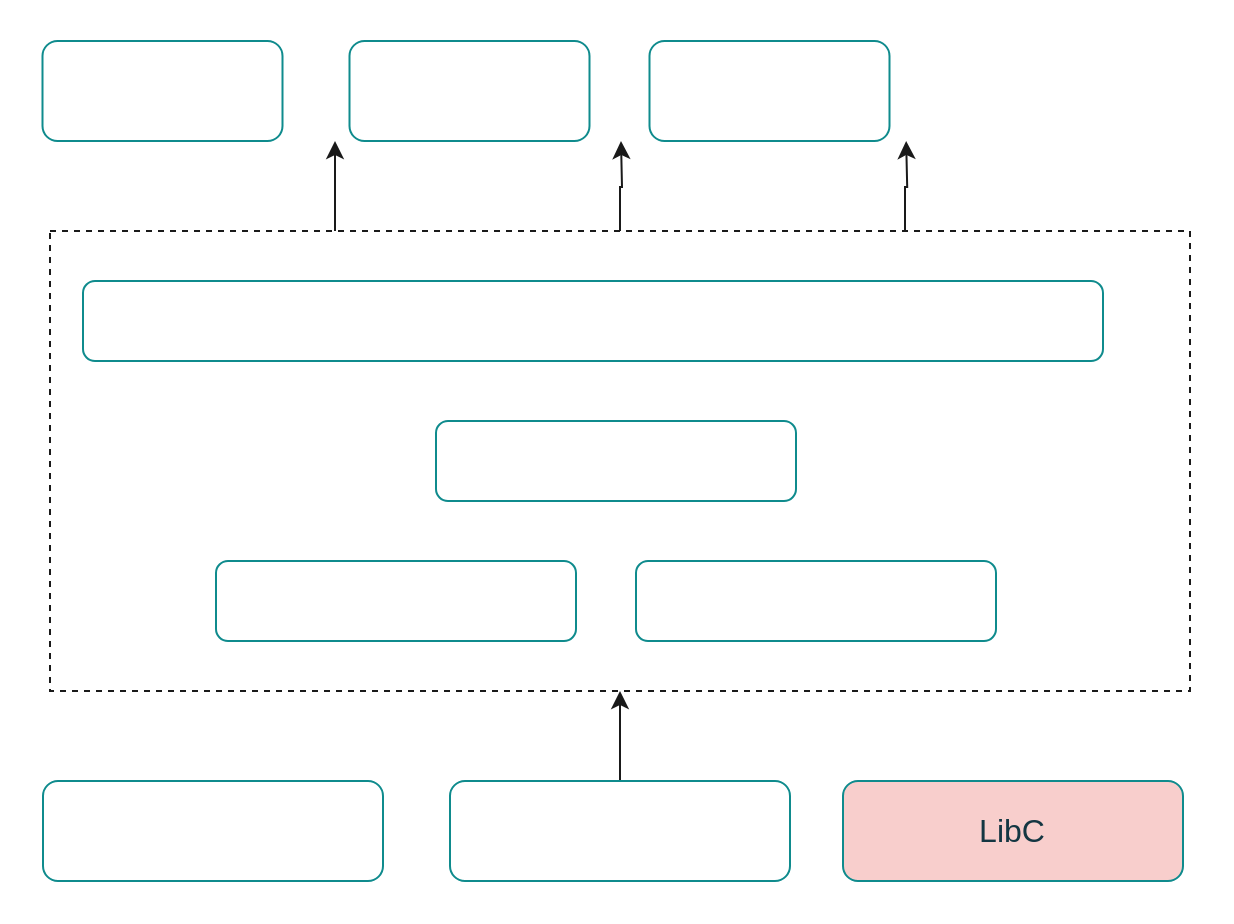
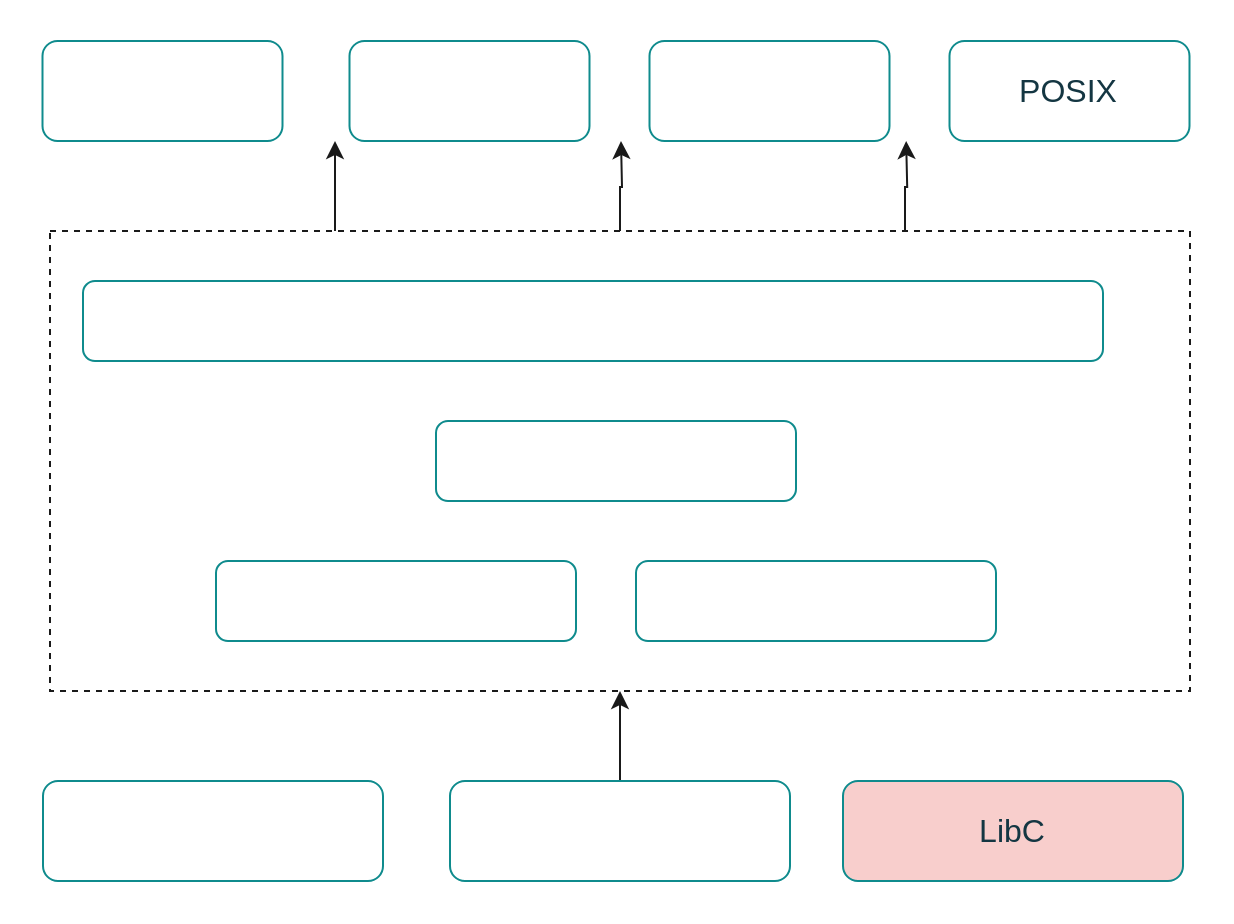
node "POSIX": added
